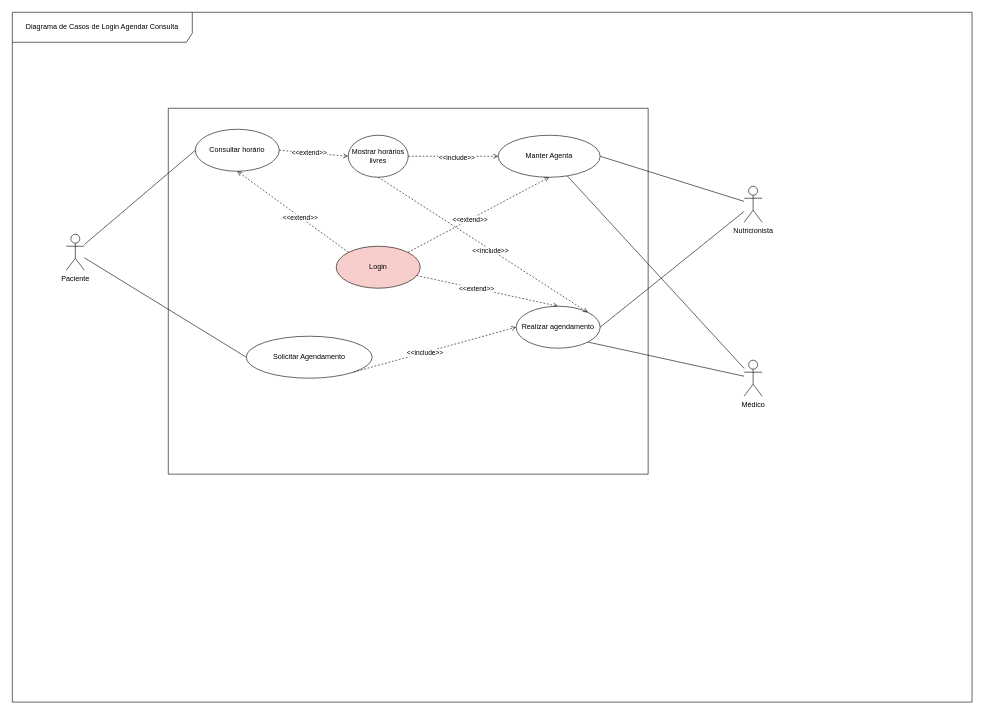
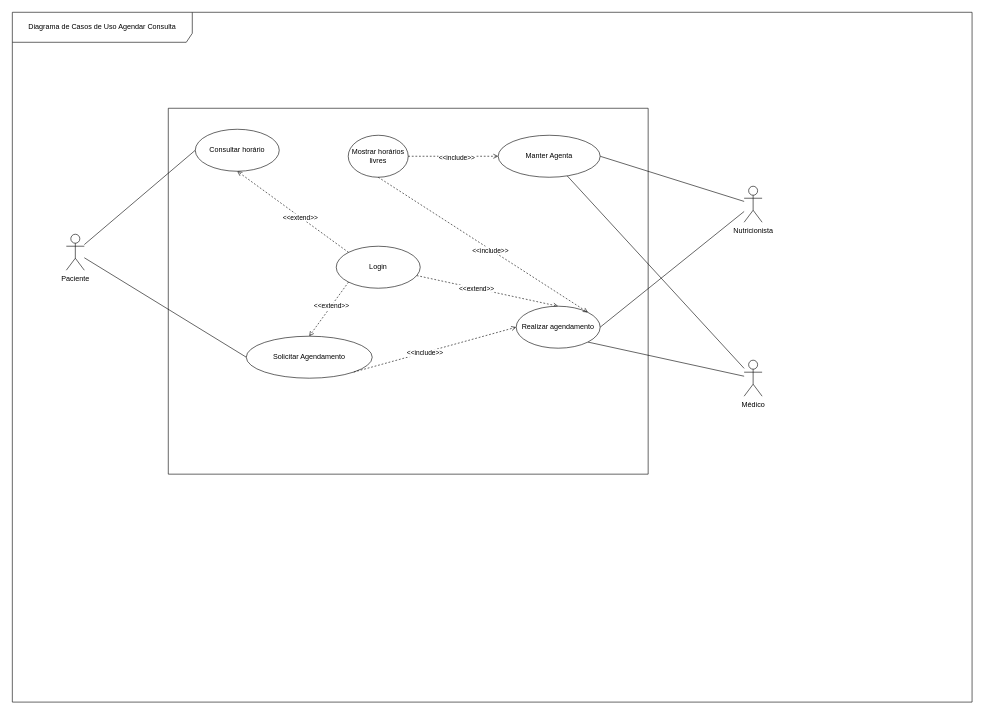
node "Diagrama de Casos de Login Agendar Consulta": label "Diagrama de Casos de Login Agendar Consulta" -> "Diagrama de Casos de Uso Agendar Consulta"
edge "Consultar horário" -> "Mostrar horários livres": removed, label "<<extend>>"
edge "Login" -> "Manter Agenta": removed, label "<<extend>>"
node "Login": fillcolor #f8cecc -> #ffffff
edge "Login" -> "Solicitar Agendamento": added, label "<<extend>>"
